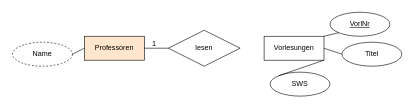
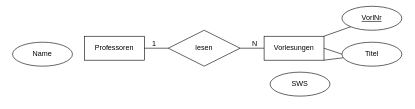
node "VorlNr": moved (360, 24) -> (372, 18)
node "Professoren": fillcolor #ffe6cc -> #ffffff
edge "lesen" -- "Vorlesungen": added, label "N"
edge "Professoren" -- "Name": removed
node "Name": style dashed -> solid
edge "Vorlesungen" -- "SWS": now "Vorlesungen" -- "Titel"
